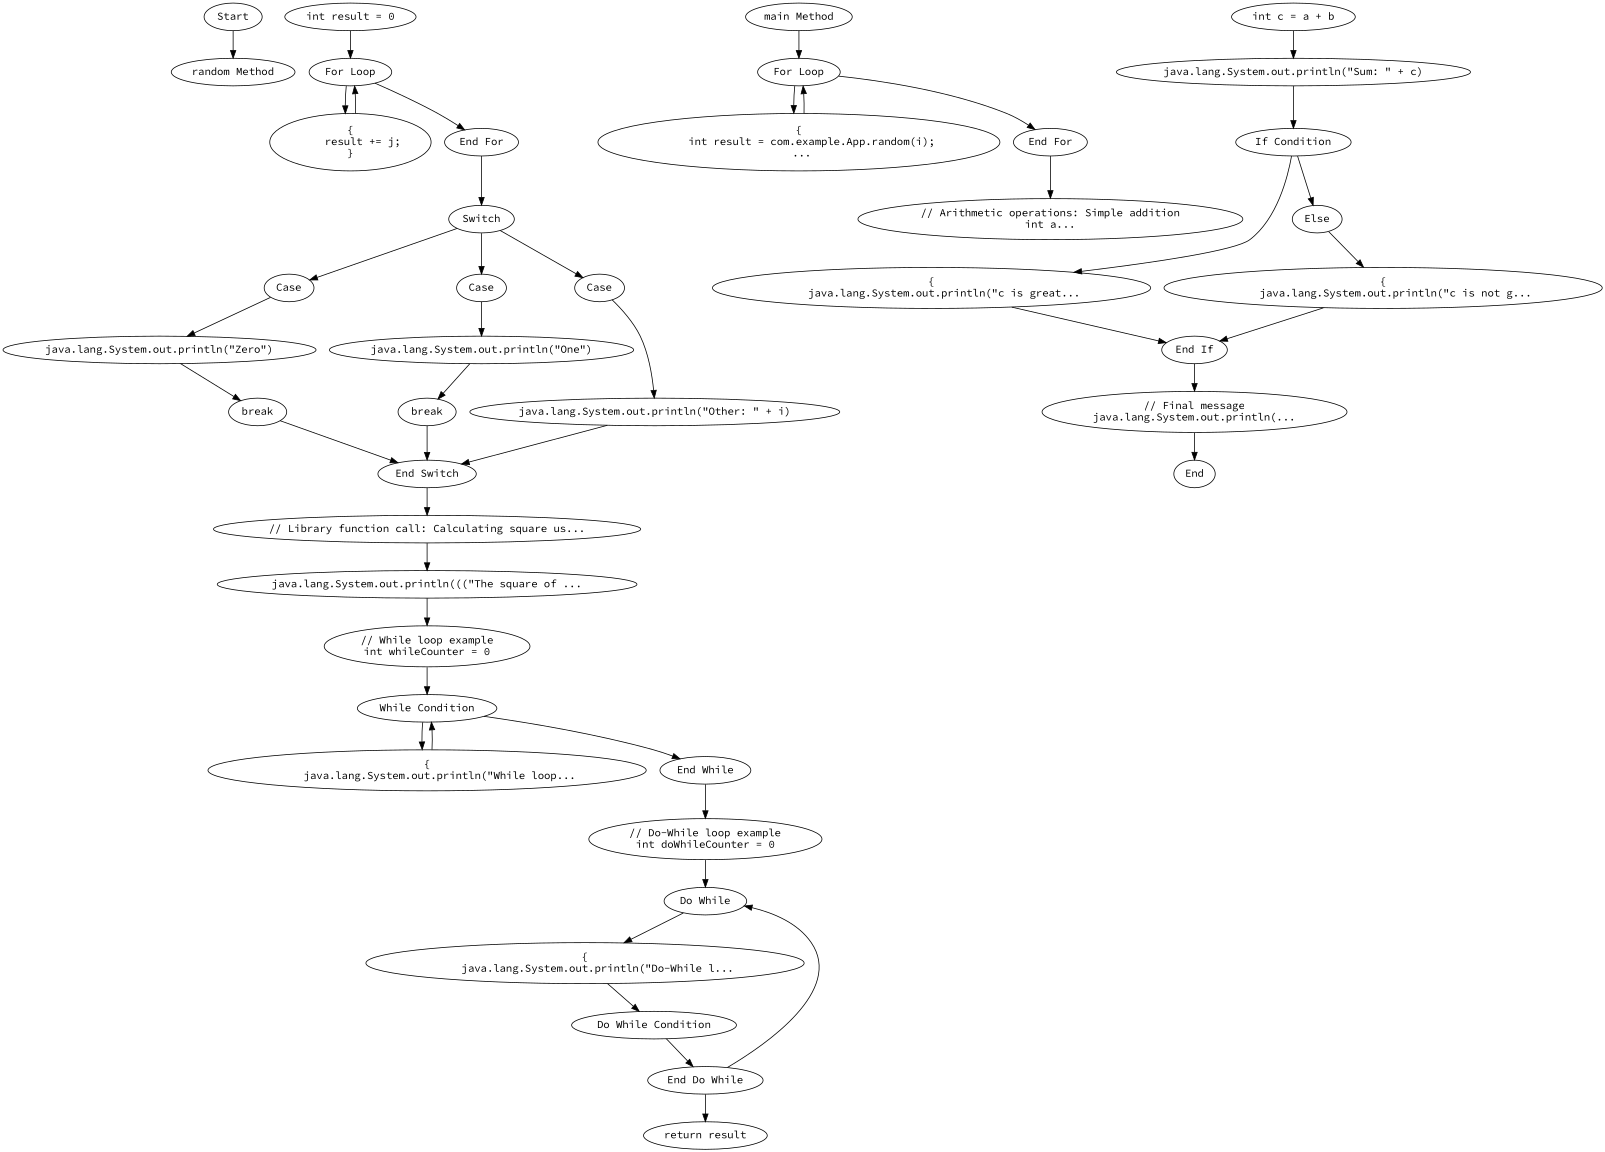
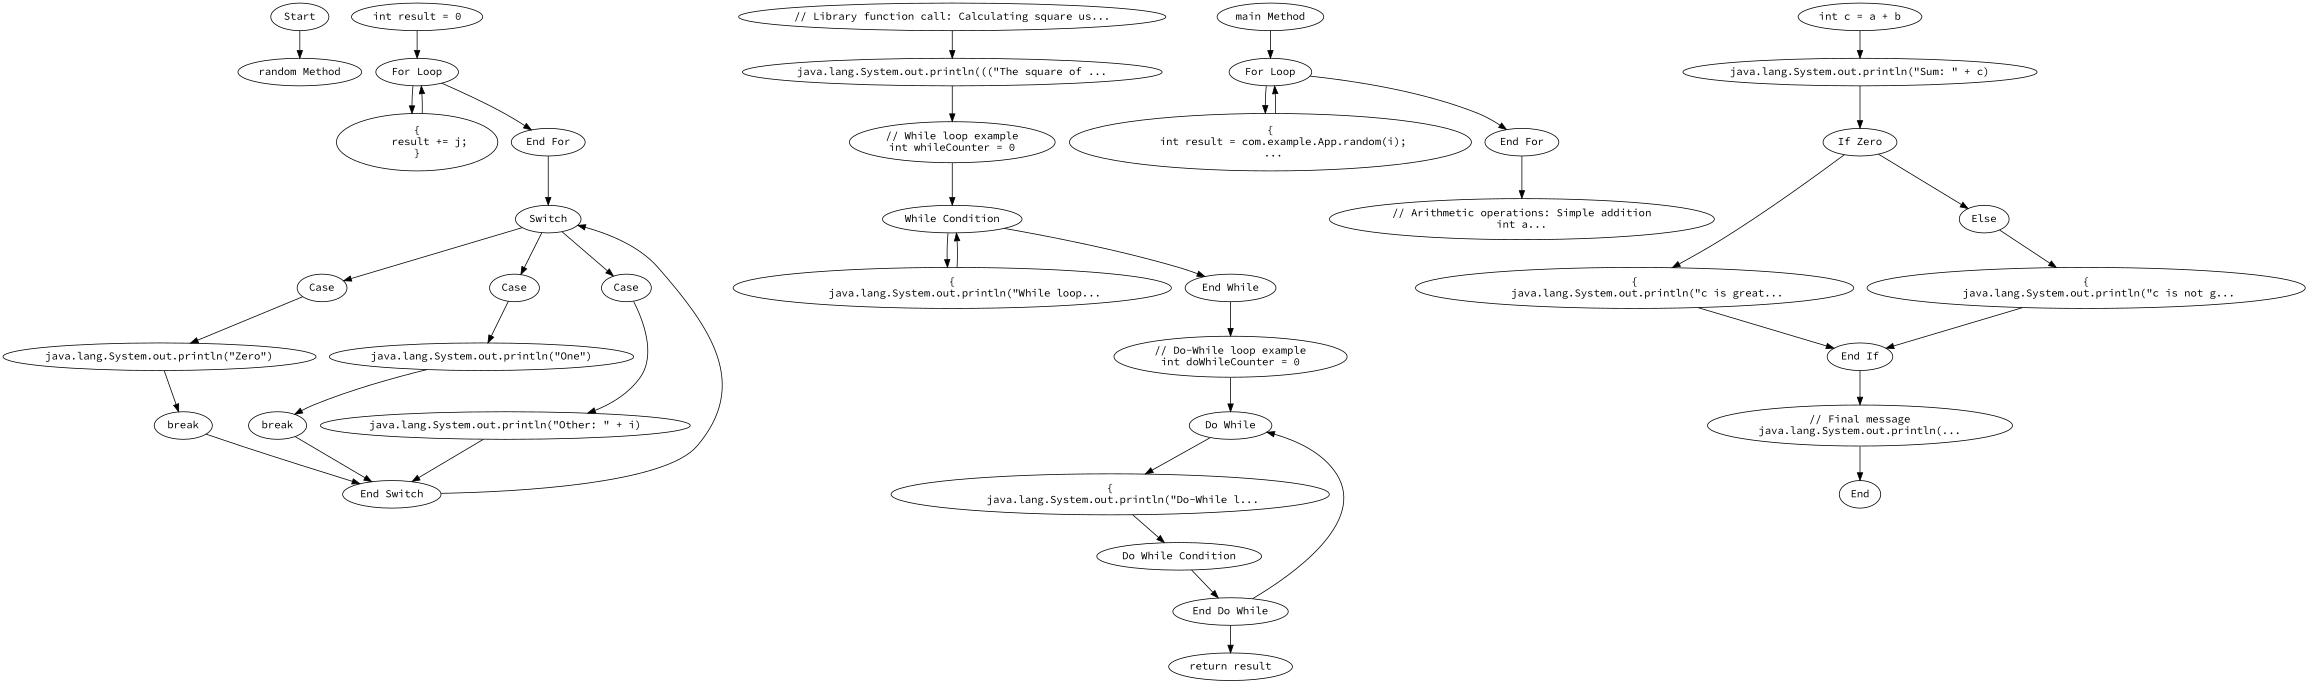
node "If Condition": label "If Condition" -> "If Zero"
edge "End Switch" -> "// Library function call: Calculating square us...": now "End Switch" -> "Switch"
